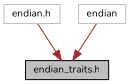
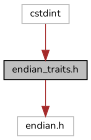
node "endian": label "endian" -> "cstdint"
edge "endian.h" -> "endian_traits.h": reversed
